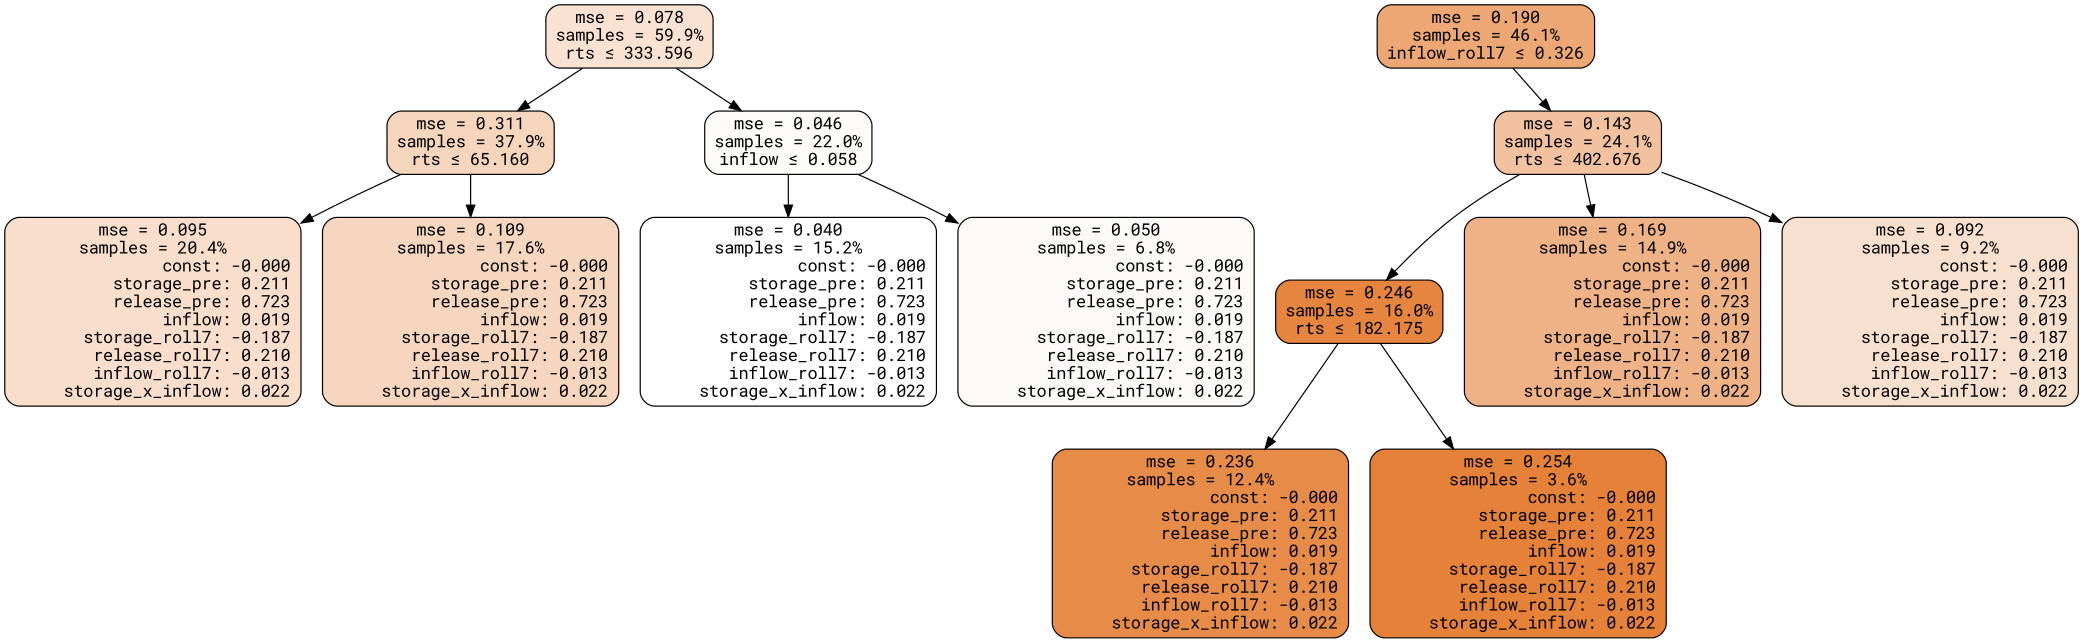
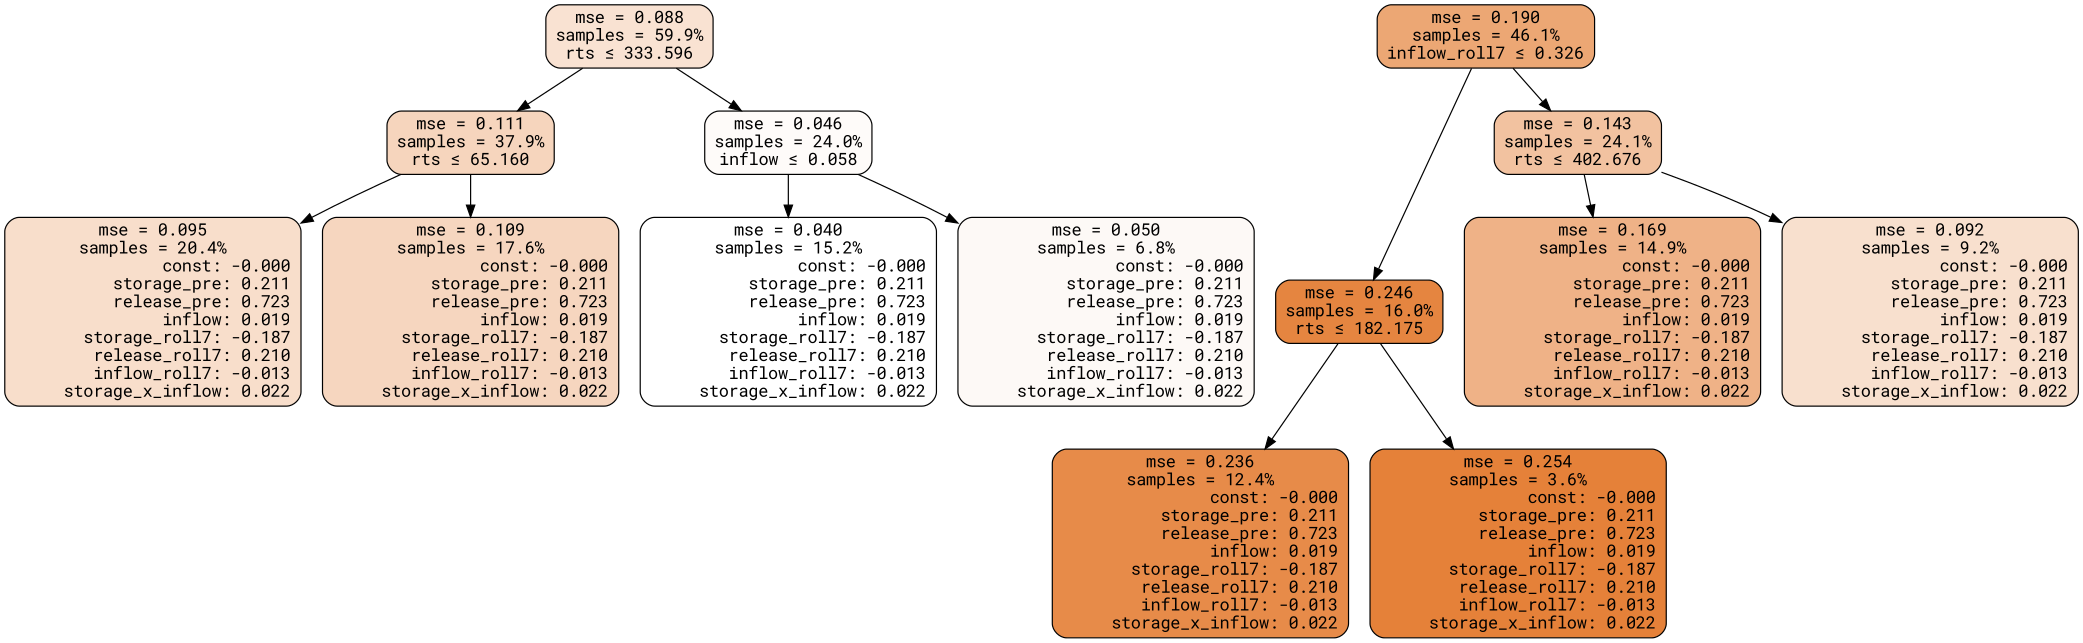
node "mse = 0.078 samples = 59.9% rts ≤ 333.596": label "mse = 0.078 samples = 59.9% rts ≤ 333.596" -> "mse = 0.088 samples = 59.9% rts ≤ 333.596"
node "mse = 0.311 samples = 37.9% rts ≤ 65.160": label "mse = 0.311 samples = 37.9% rts ≤ 65.160" -> "mse = 0.111 samples = 37.9% rts ≤ 65.160"
node "mse = 0.046 samples = 22.0% inflow ≤ 0.058": label "mse = 0.046 samples = 22.0% inflow ≤ 0.058" -> "mse = 0.046 samples = 24.0% inflow ≤ 0.058"
edge "mse = 0.143 samples = 24.1% rts ≤ 402.676" -> "mse = 0.246 samples = 16.0% rts ≤ 182.175": now "mse = 0.190 samples = 46.1% inflow_roll7 ≤ 0.326" -> "mse = 0.246 samples = 16.0% rts ≤ 182.175"
